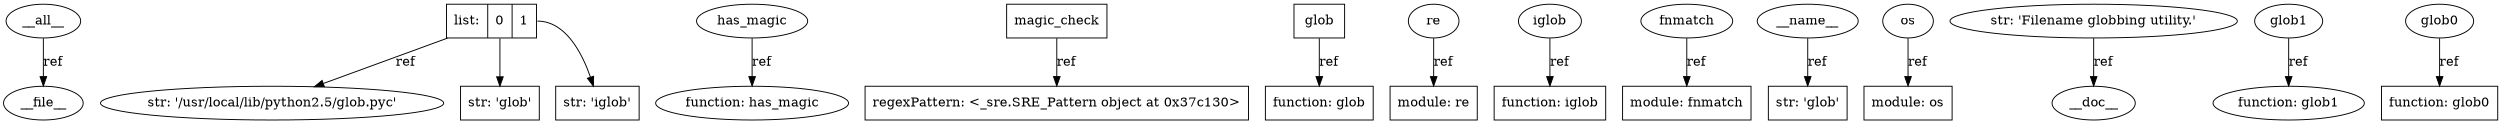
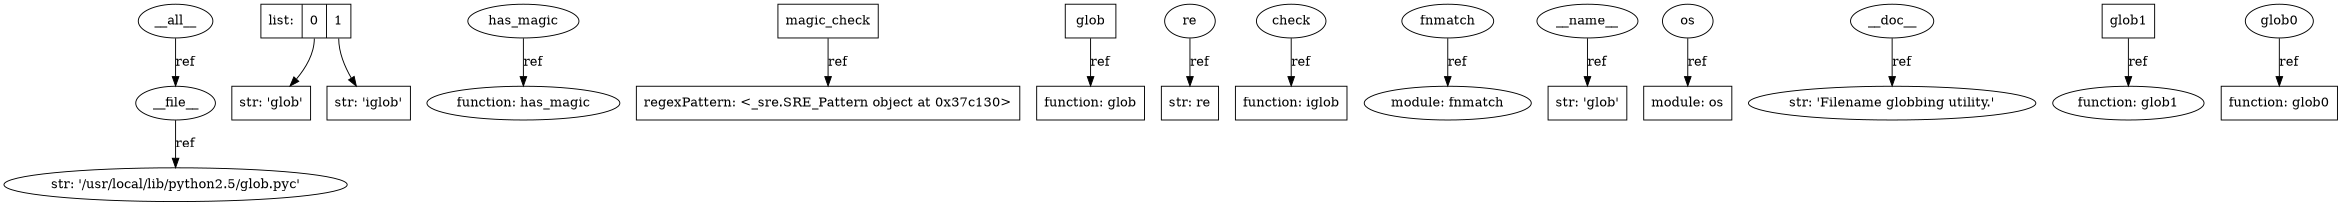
node "iglob": label "iglob" -> "check"
node "glob1": shape ellipse -> box
edge "str: 'Filename globbing utility.'" -> "__doc__": reversed
edge "list:" -> "str: '/usr/local/lib/python2.5/glob.pyc'": now "__file__" -> "str: '/usr/local/lib/python2.5/glob.pyc'"
node "module: re": label "module: re" -> "str: re"
node "module: fnmatch": shape box -> ellipse
